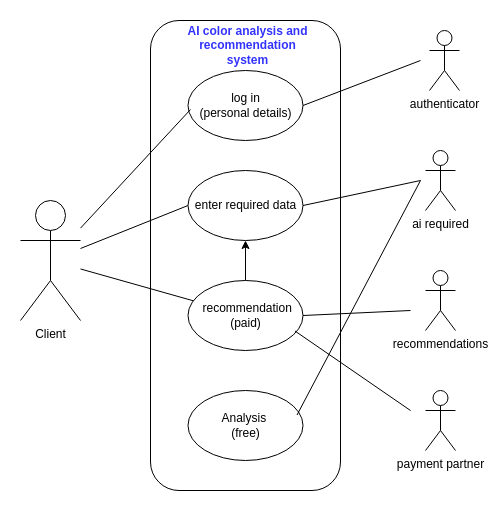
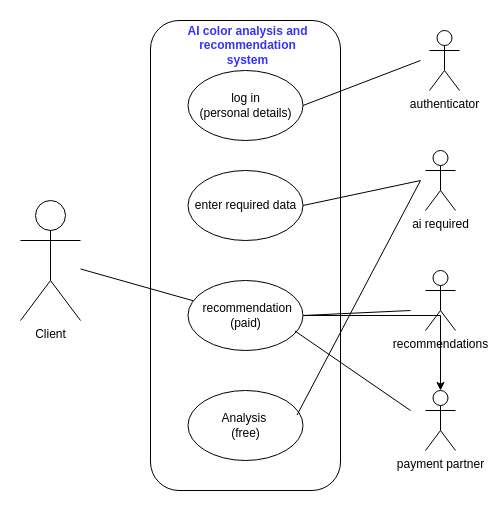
edge "log in (personal details)" -- "Client": removed
edge "enter required data" -- "Client": removed
edge "recommendation (paid)" -> "enter required data": now "recommendation (paid)" -> "payment partner"
